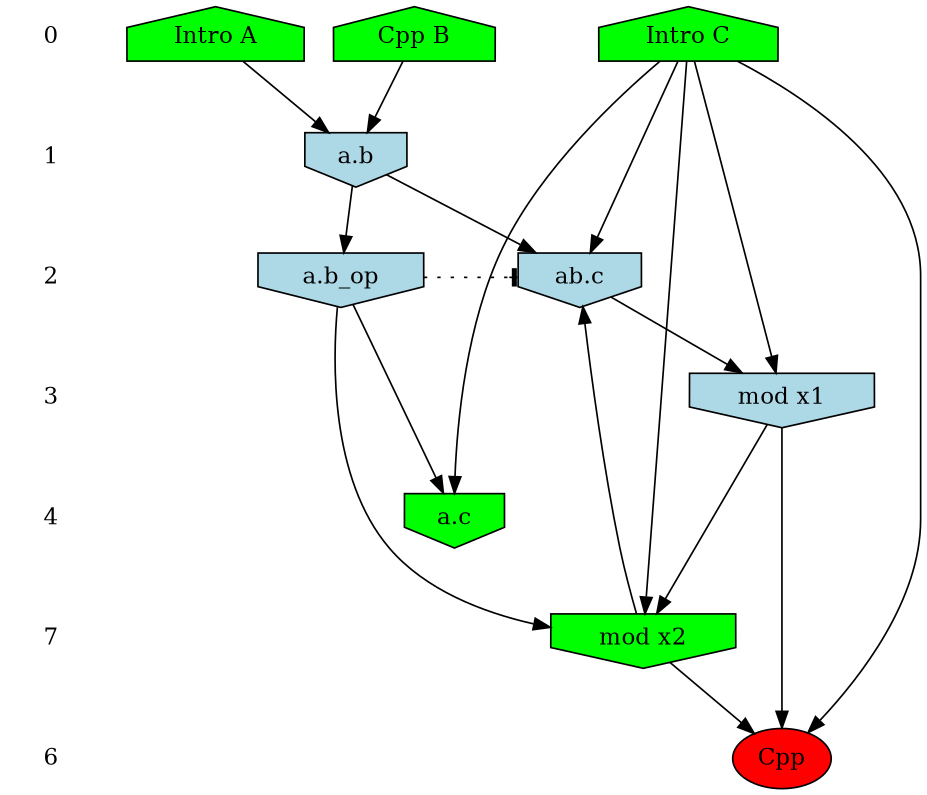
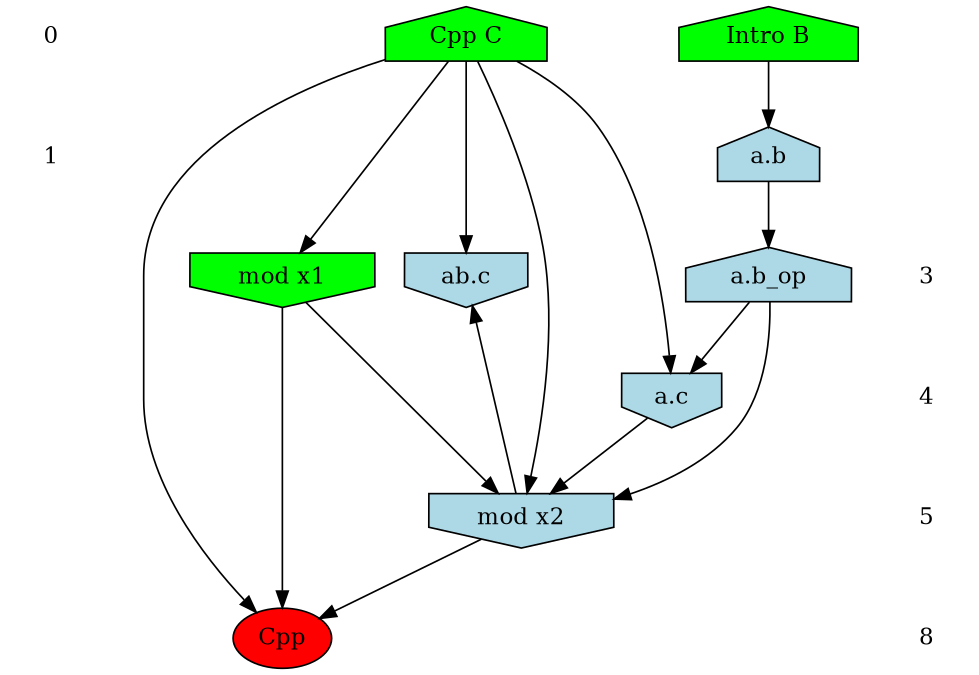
node "Intro A": removed
node "Cpp B": label "Cpp B" -> "Intro B"
node "Intro C": label "Intro C" -> "Cpp C"
node "a.b": shape invhouse -> house
edge "a.b" -> "ab.c": removed
node "2": removed
node "a.b_op": shape invhouse -> house
edge "a.b_op" -> "ab.c": removed
edge "ab.c" -> "mod x1": removed
node "mod x1": fillcolor lightblue -> green
edge "a.c" -> "mod x2": added
node "a.c": fillcolor green -> lightblue
node "7": label "7" -> "5"
node "mod x2": fillcolor green -> lightblue
node "6": label "6" -> "8"
